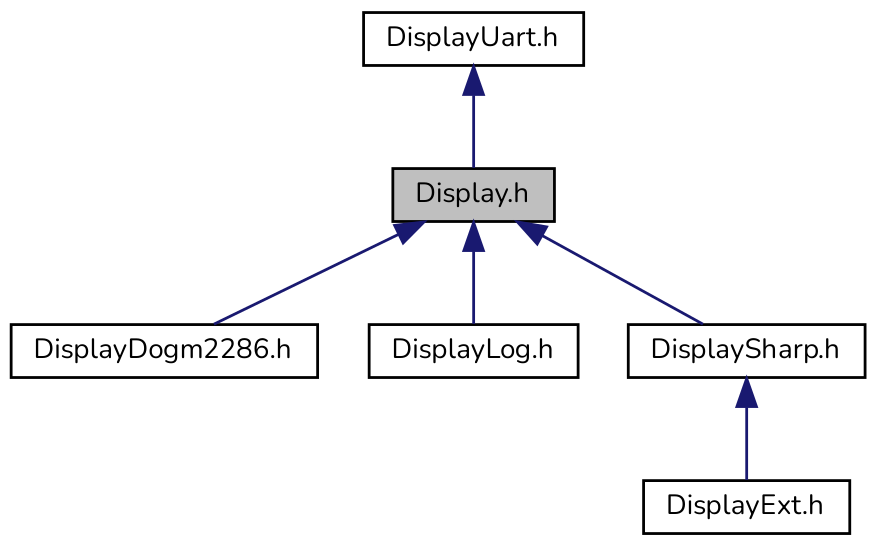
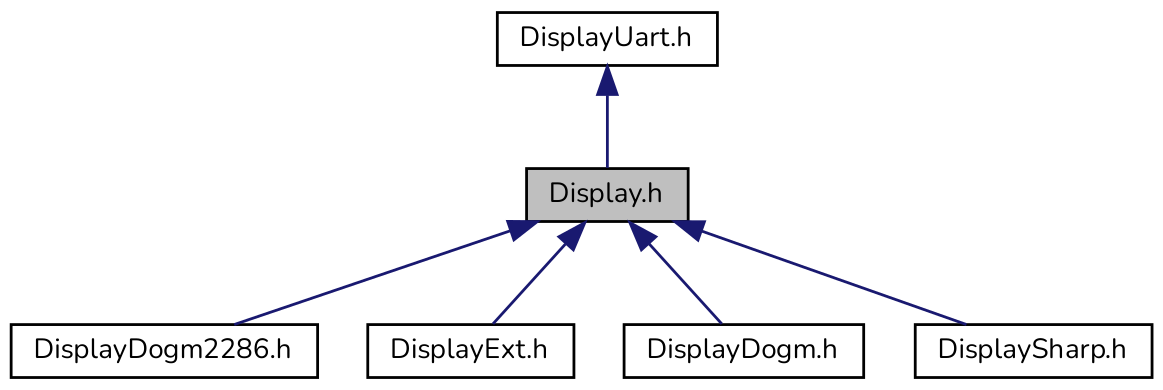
node "DisplayLog.h": label "DisplayLog.h" -> "DisplayDogm.h"
edge "DisplayExt.h" -> "DisplaySharp.h": now "DisplayExt.h" -> "Display.h"
